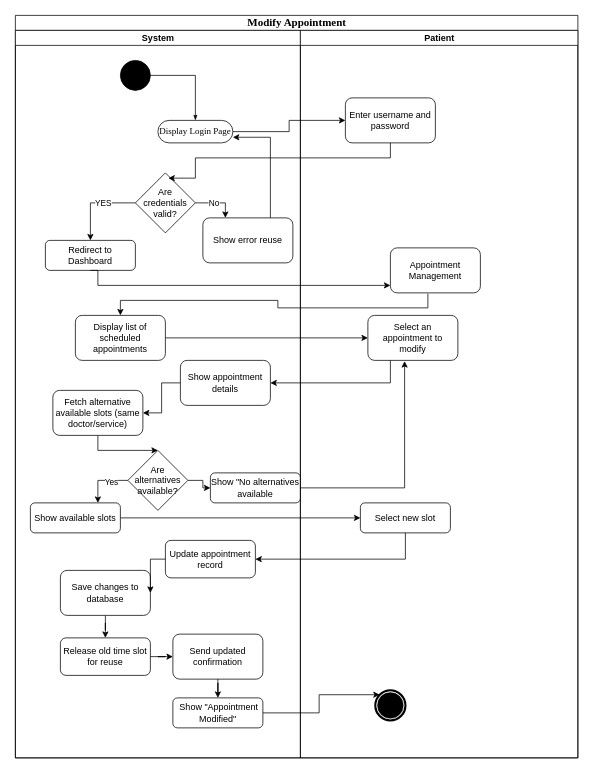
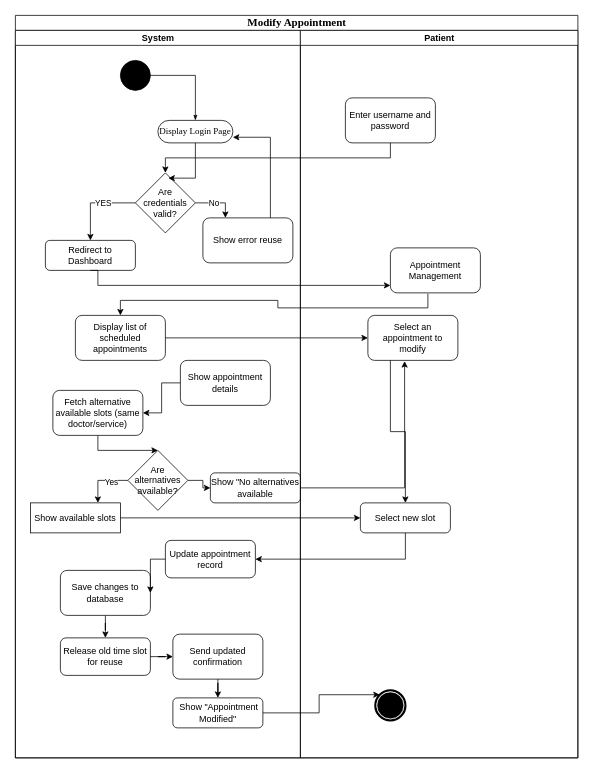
edge "Display Login Page" -> "Enter username and password": now "Display Login Page" -> "Are credentials valid?"
edge "Select an appointment to modify" -> "Show appointment details": now "Select an appointment to modify" -> "Select new slot"
node "Show available slots": shape rounded rectangle -> rectangle
